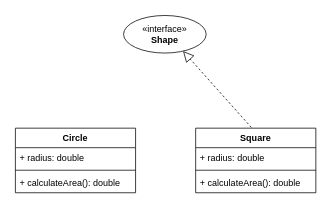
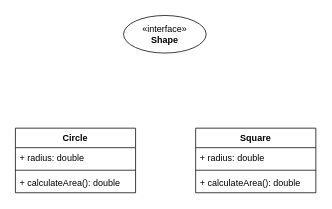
edge "Square" -> "«interface» Shape": removed
